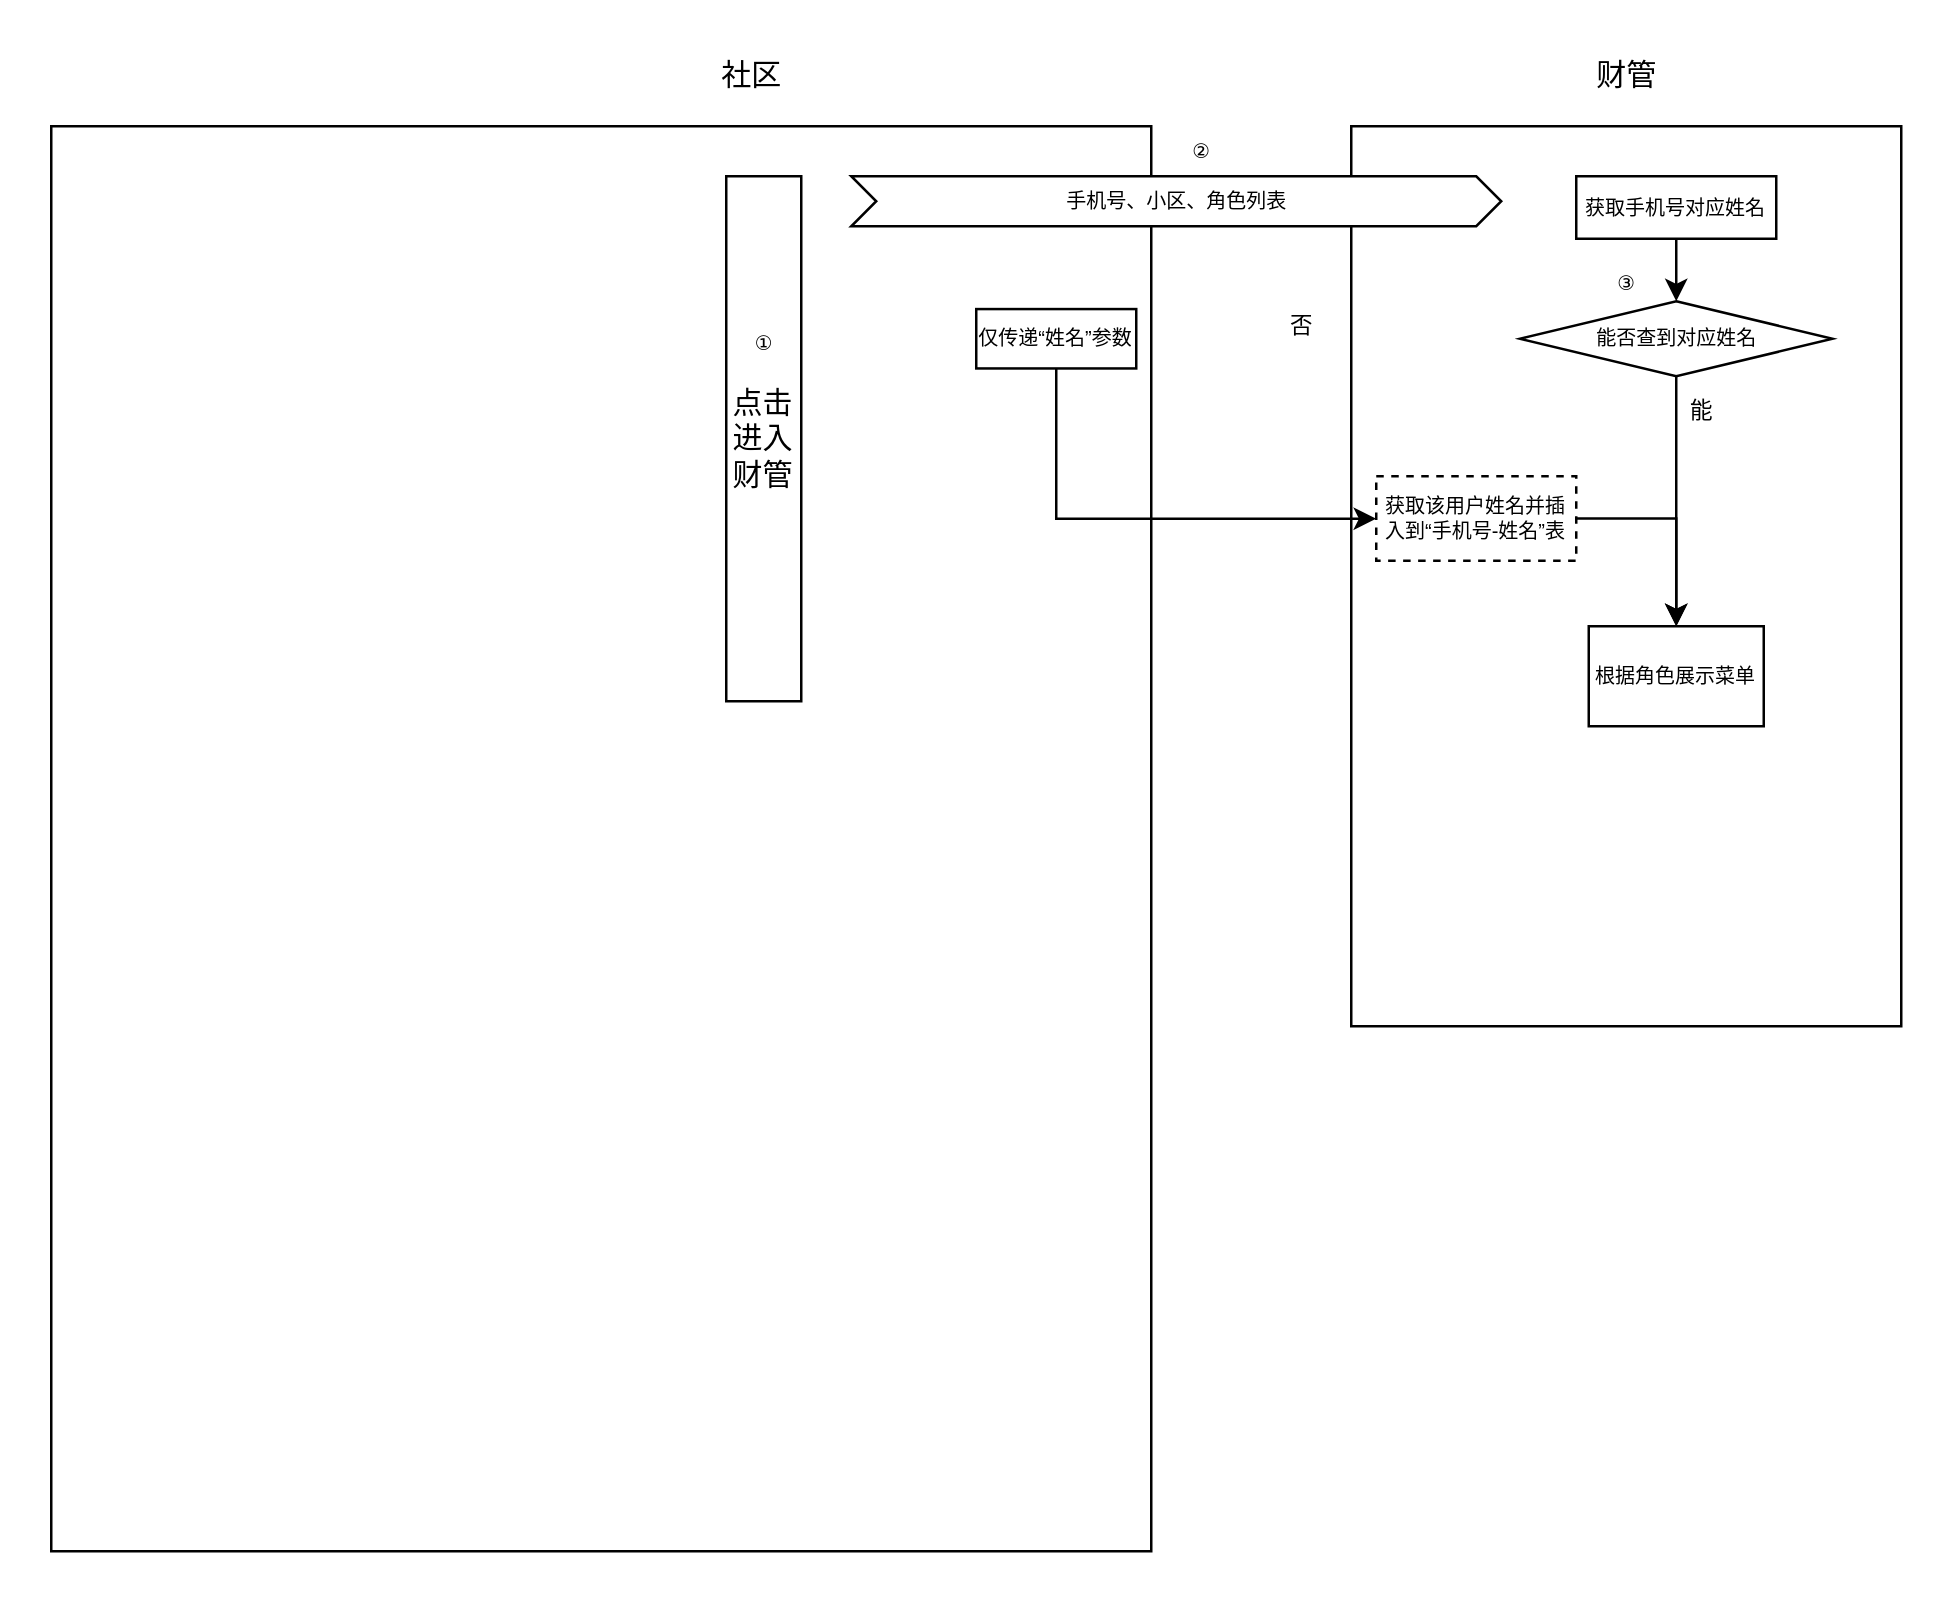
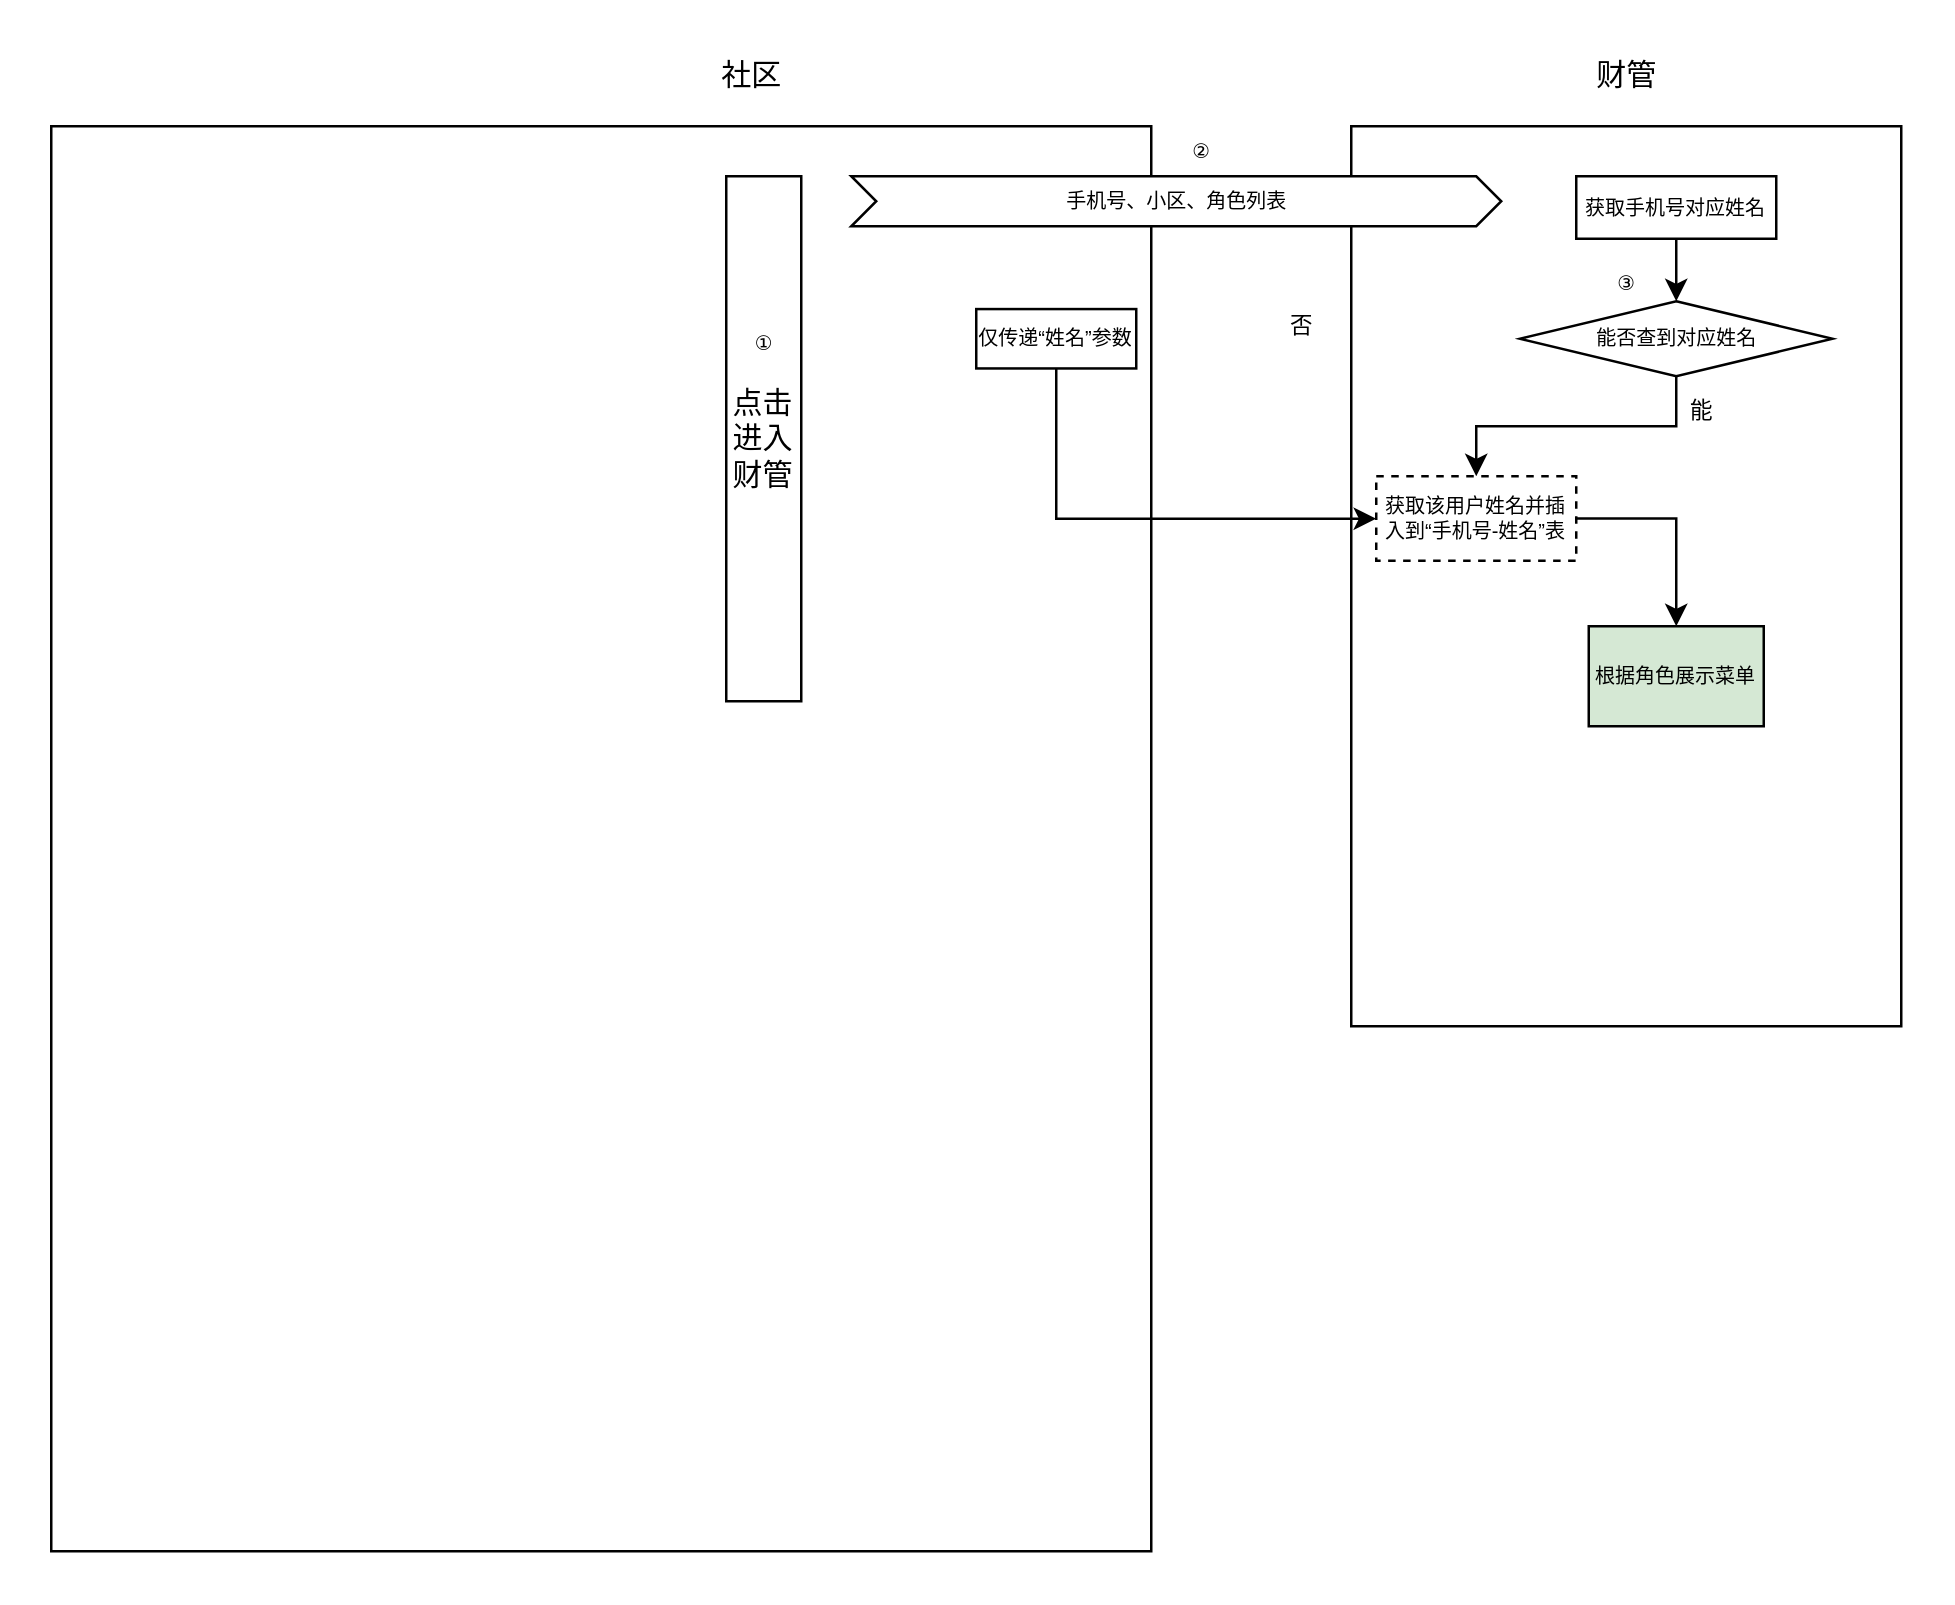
edge "能否查到对应姓名" -> "根据角色展示菜单": now "能否查到对应姓名" -> "获取该用户姓名并插入到“手机号-姓名”表"
node "根据角色展示菜单": fillcolor #ffffff -> #d5e8d4
